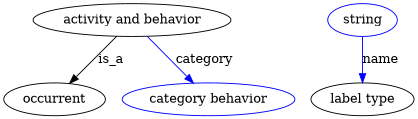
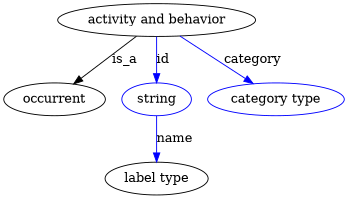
edge "activity and behavior" -> "string": added, label "id"
node "category behavior": label "category behavior" -> "category type"
